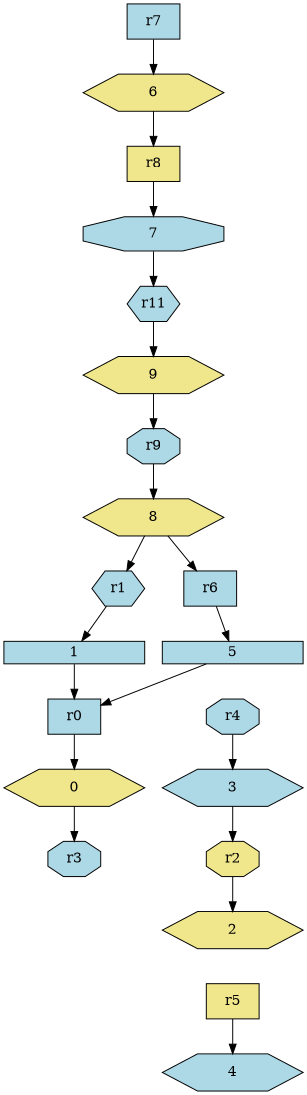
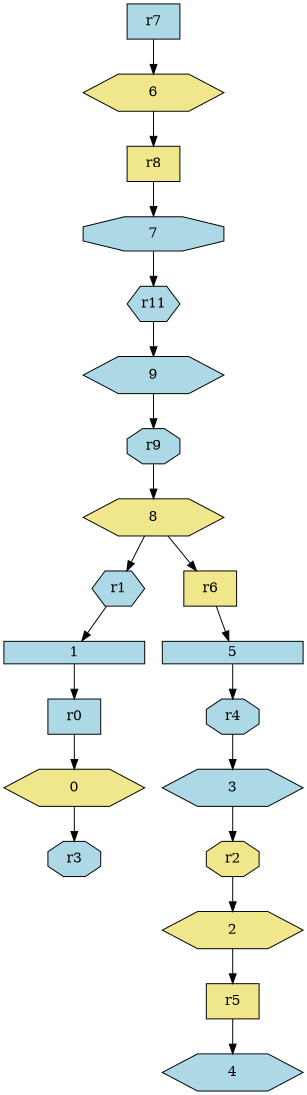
node "9": fillcolor khaki -> lightblue
node "r6": fillcolor lightblue -> khaki
edge "5" -> "r0": now "5" -> "r4"
edge "2" -> "r5": added
